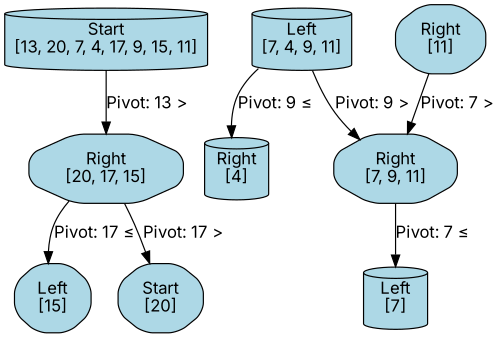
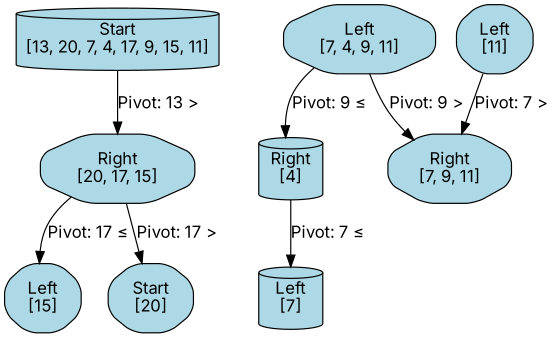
node "Left [7, 4, 9, 11]": shape cylinder -> octagon
node "Right [11]": label "Right [11]" -> "Left [11]"
edge "Right [7, 9, 11]" -> "Left [7]": now "Right [4]" -> "Left [7]"
